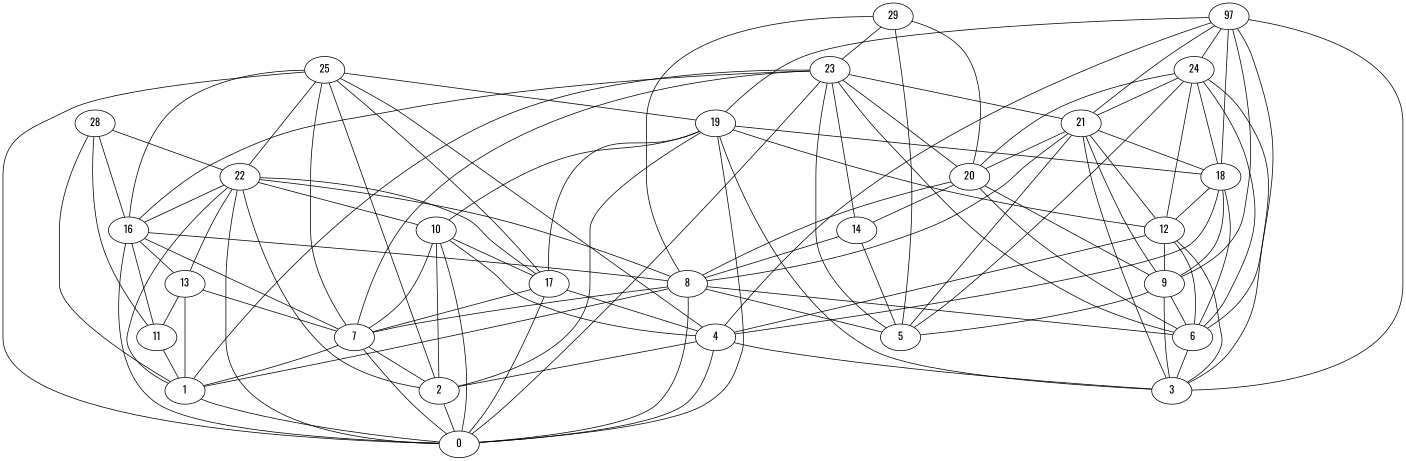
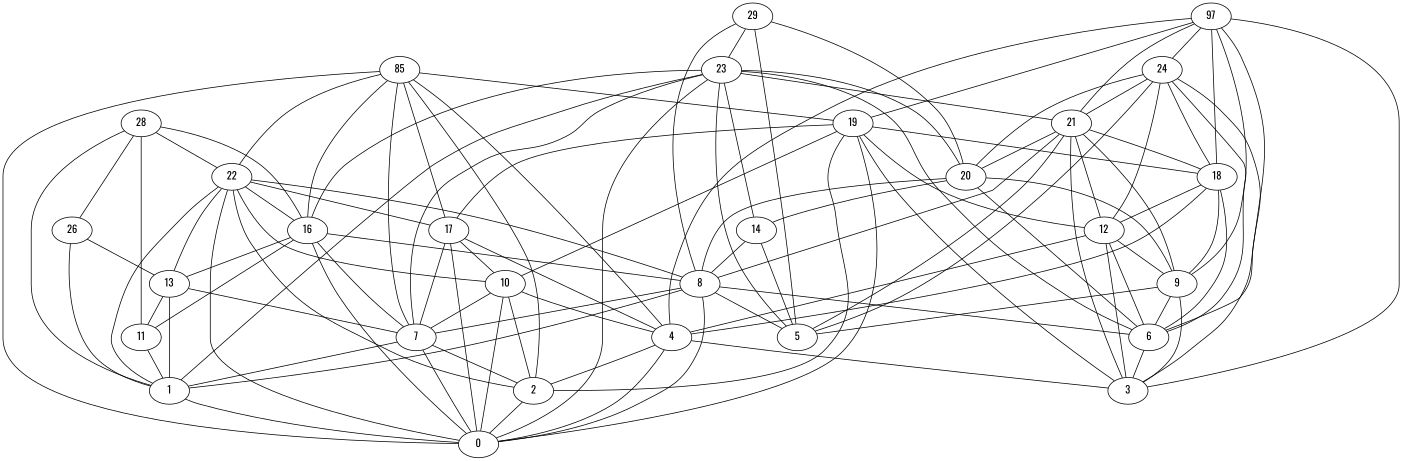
node "25": label "25" -> "85"
node "26": added
edge "17" -> "10": reversed
